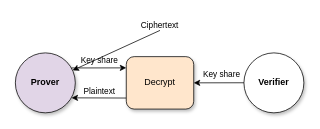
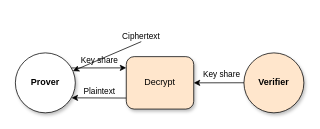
node "Ciphertext": moved (160, 23) -> (141, 34)
node "Prover": fillcolor #e1d5e7 -> #ffffff
node "Verifier": fillcolor #ffffff -> #ffe6cc
